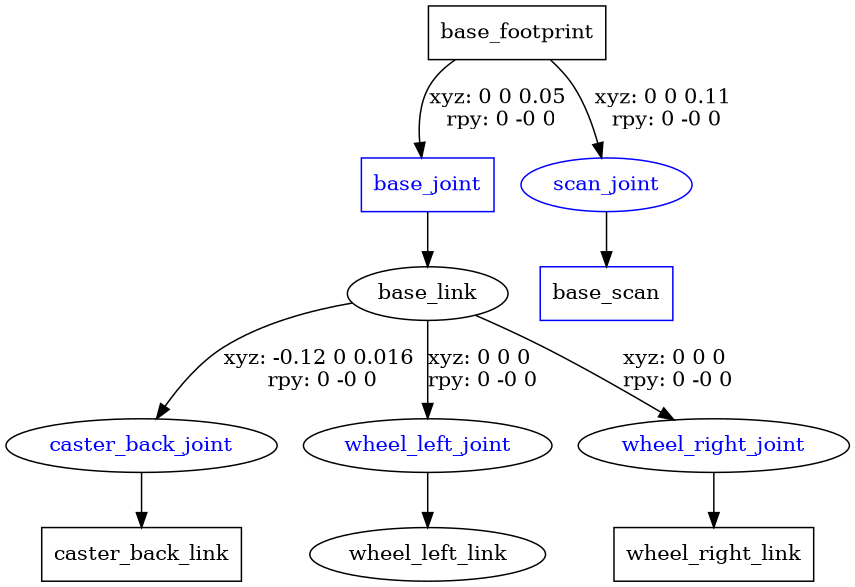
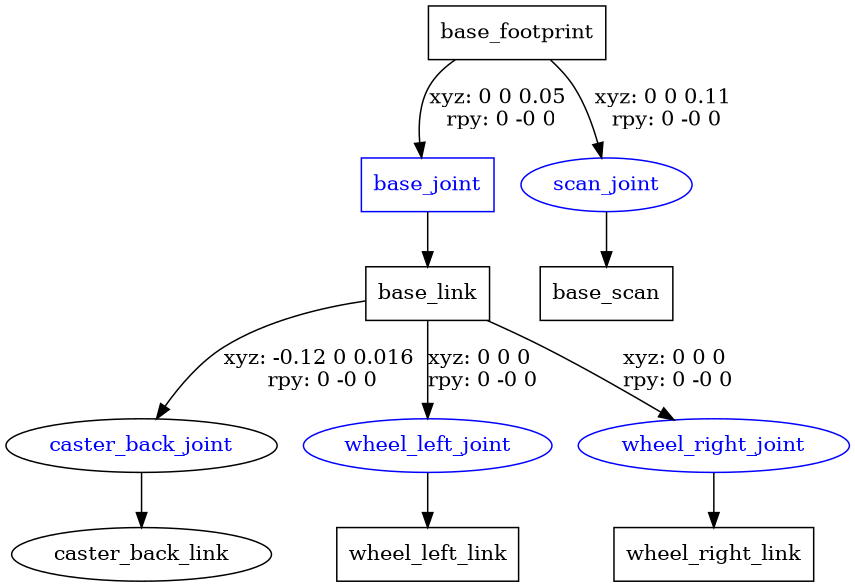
node "base_link": shape ellipse -> box
node "base_scan": color blue -> black
node "wheel_left_joint": color black -> blue
node "wheel_right_joint": color black -> blue
node "caster_back_link": shape box -> ellipse
node "wheel_left_link": shape ellipse -> box
